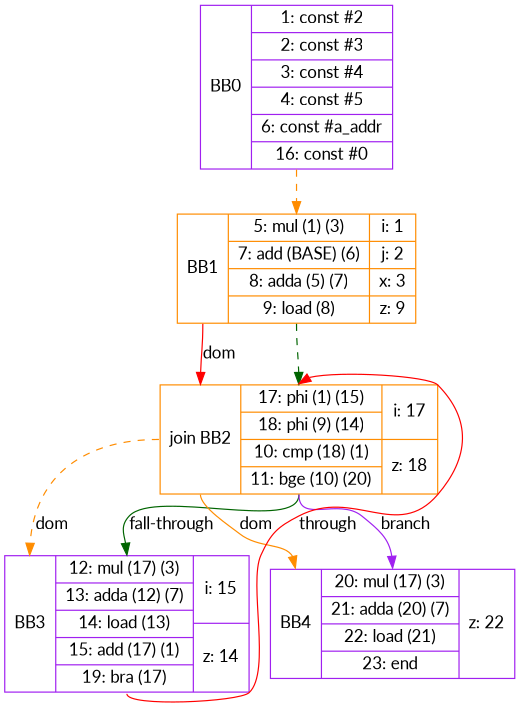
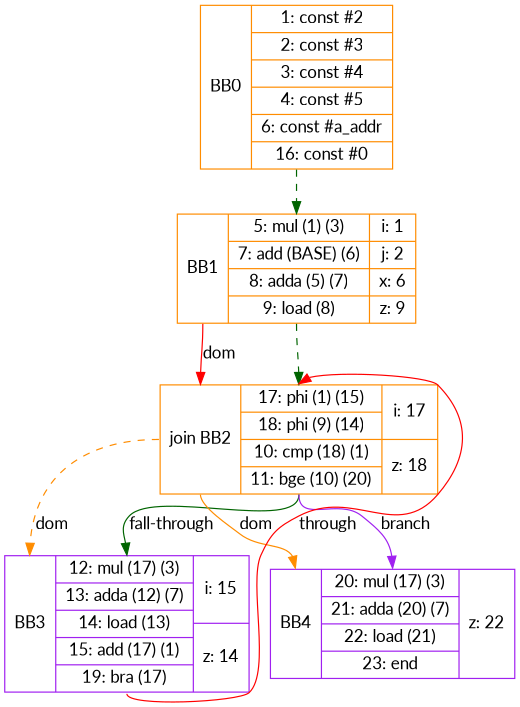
node "BB0": color purple -> darkorange
edge "BB0" -> "BB1": color darkorange -> darkgreen
node "BB1": text "x: 3" -> "x: 6"
